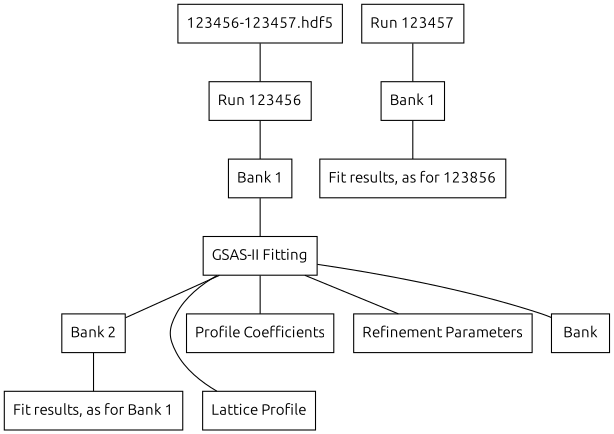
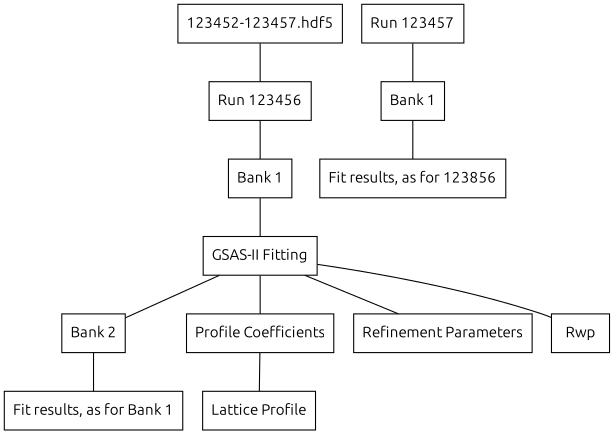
node "123456-123457.hdf5": label "123456-123457.hdf5" -> "123452-123457.hdf5"
edge "GSAS-II Fitting" -- "Lattice Profile": now "Profile Coefficients" -- "Lattice Profile"
node "Bank": label "Bank" -> "Rwp"
